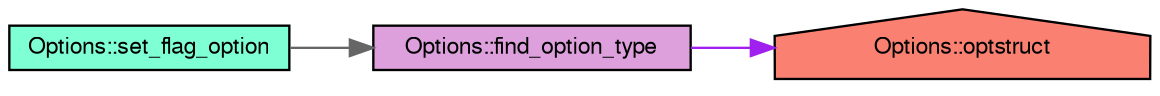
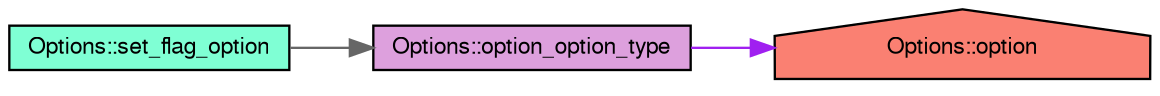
node "Options::find_option_type": label "Options::find_option_type" -> "Options::option_option_type"
node "Options::optstruct": label "Options::optstruct" -> "Options::option"
